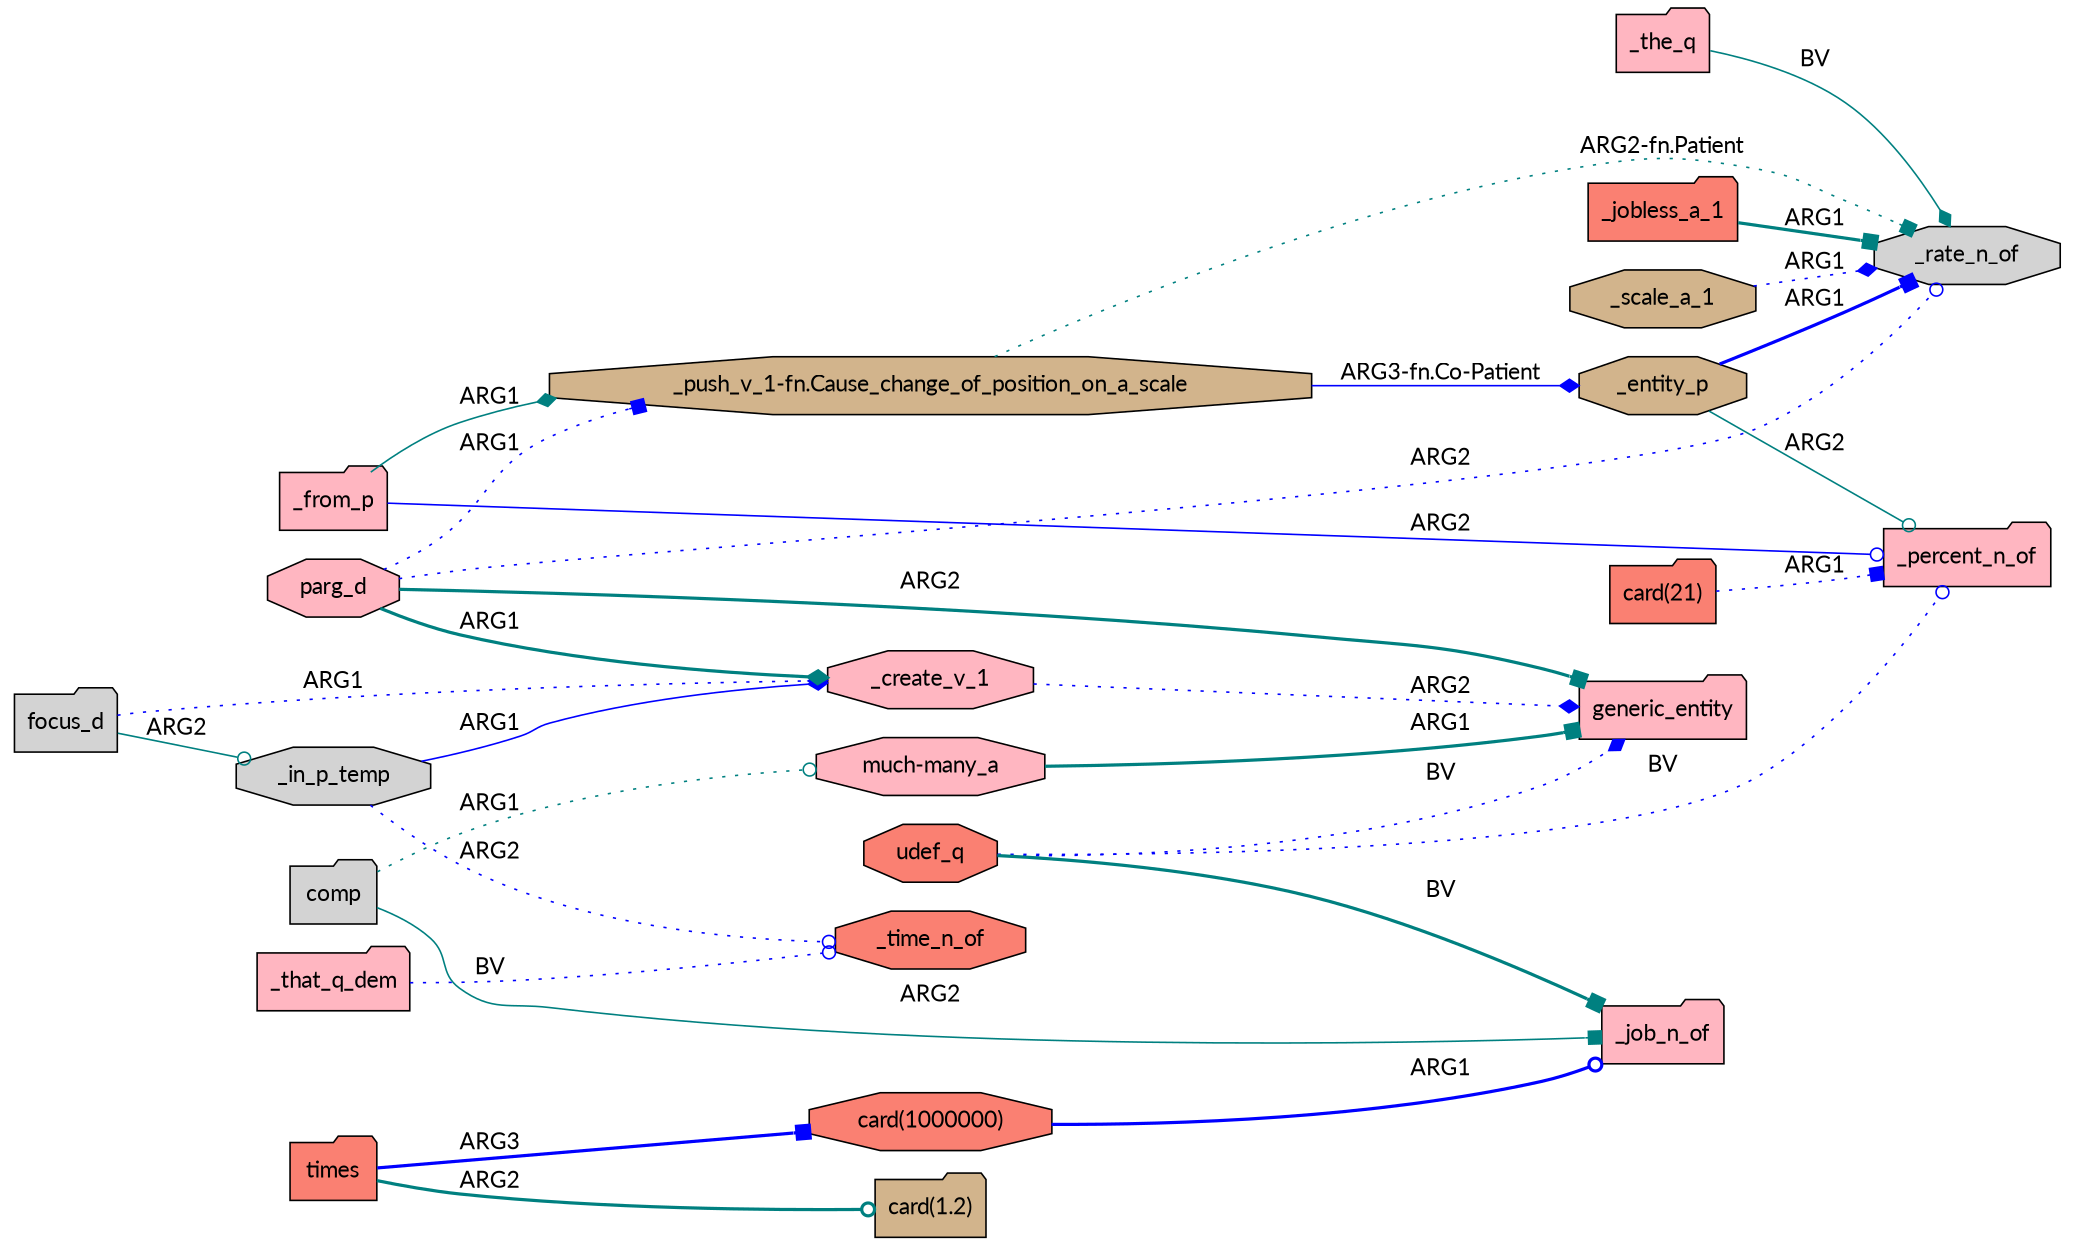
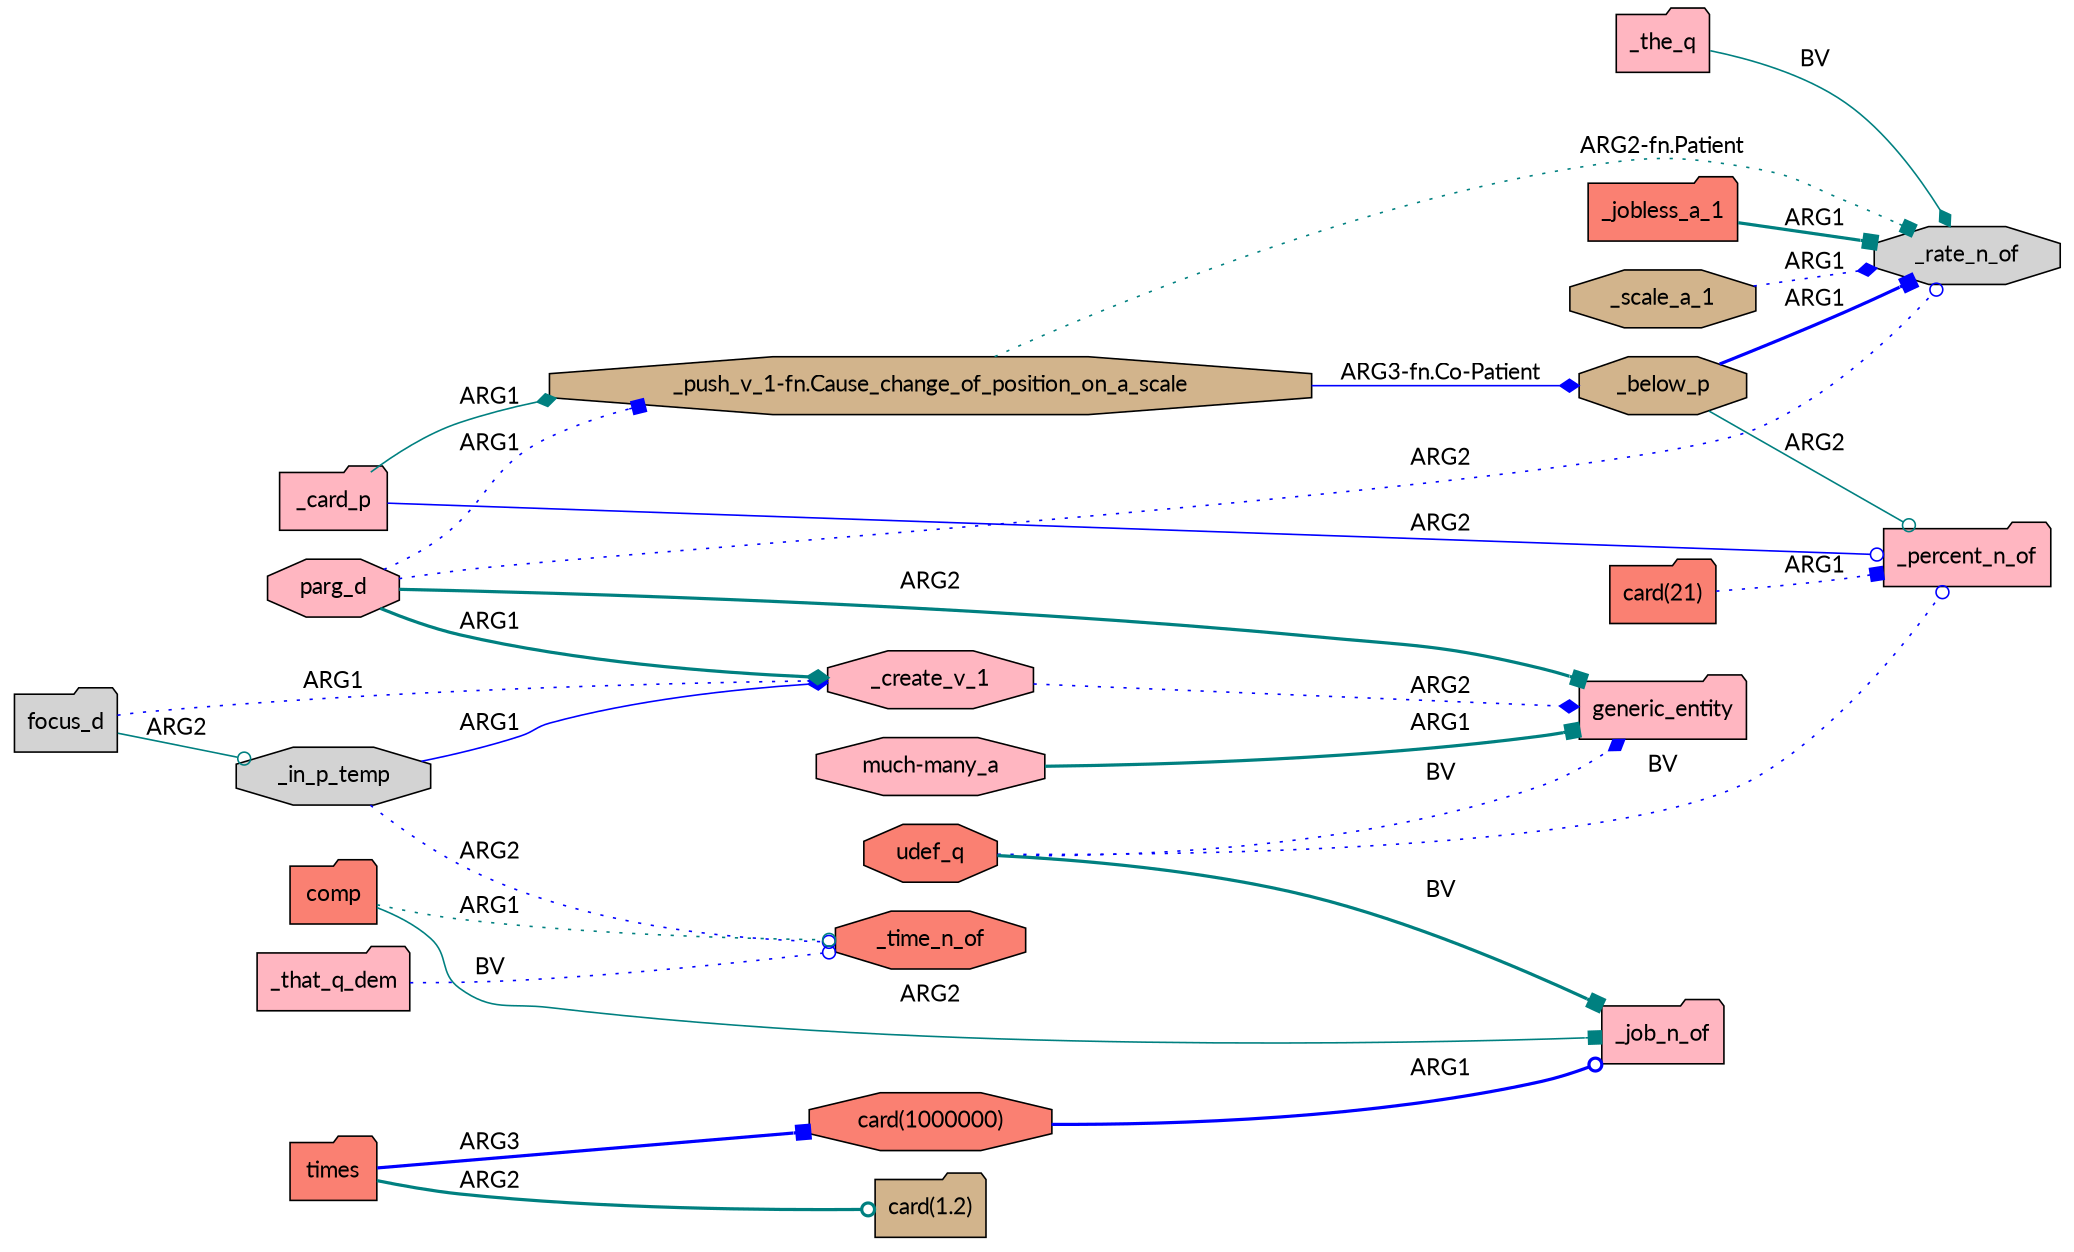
node "_entity_p": label "_entity_p" -> "_below_p"
node "_from_p": label "_from_p" -> "_card_p"
edge "comp" -> "much-many_a": now "comp" -> "_time_n_of"
node "comp": fillcolor lightgrey -> salmon
